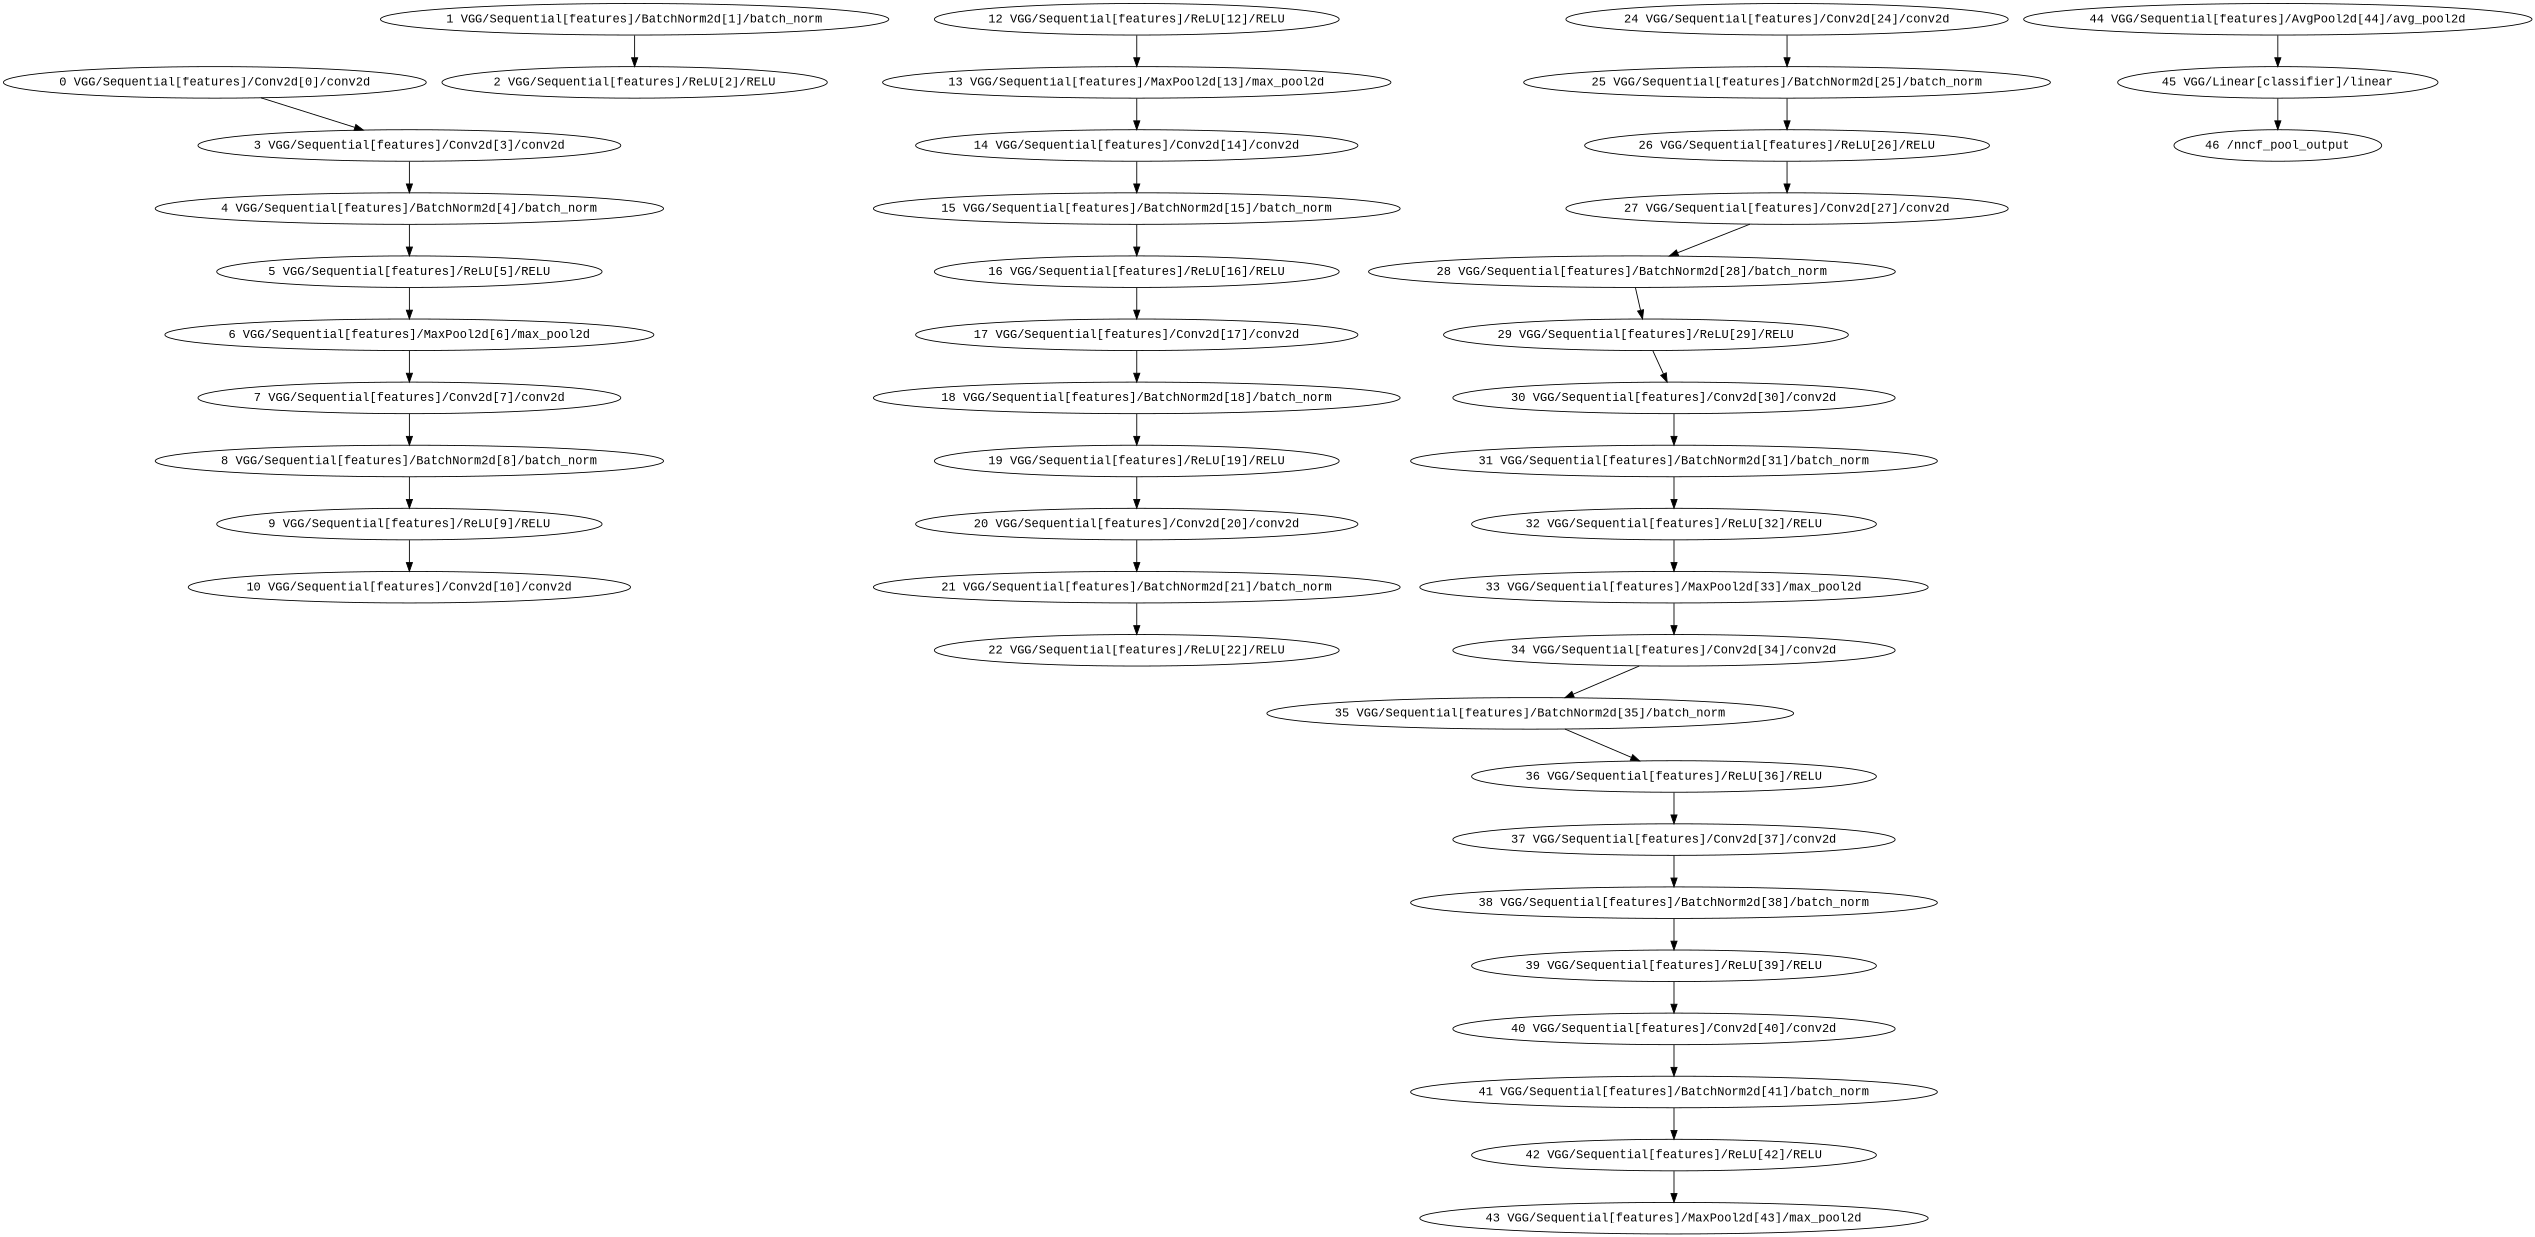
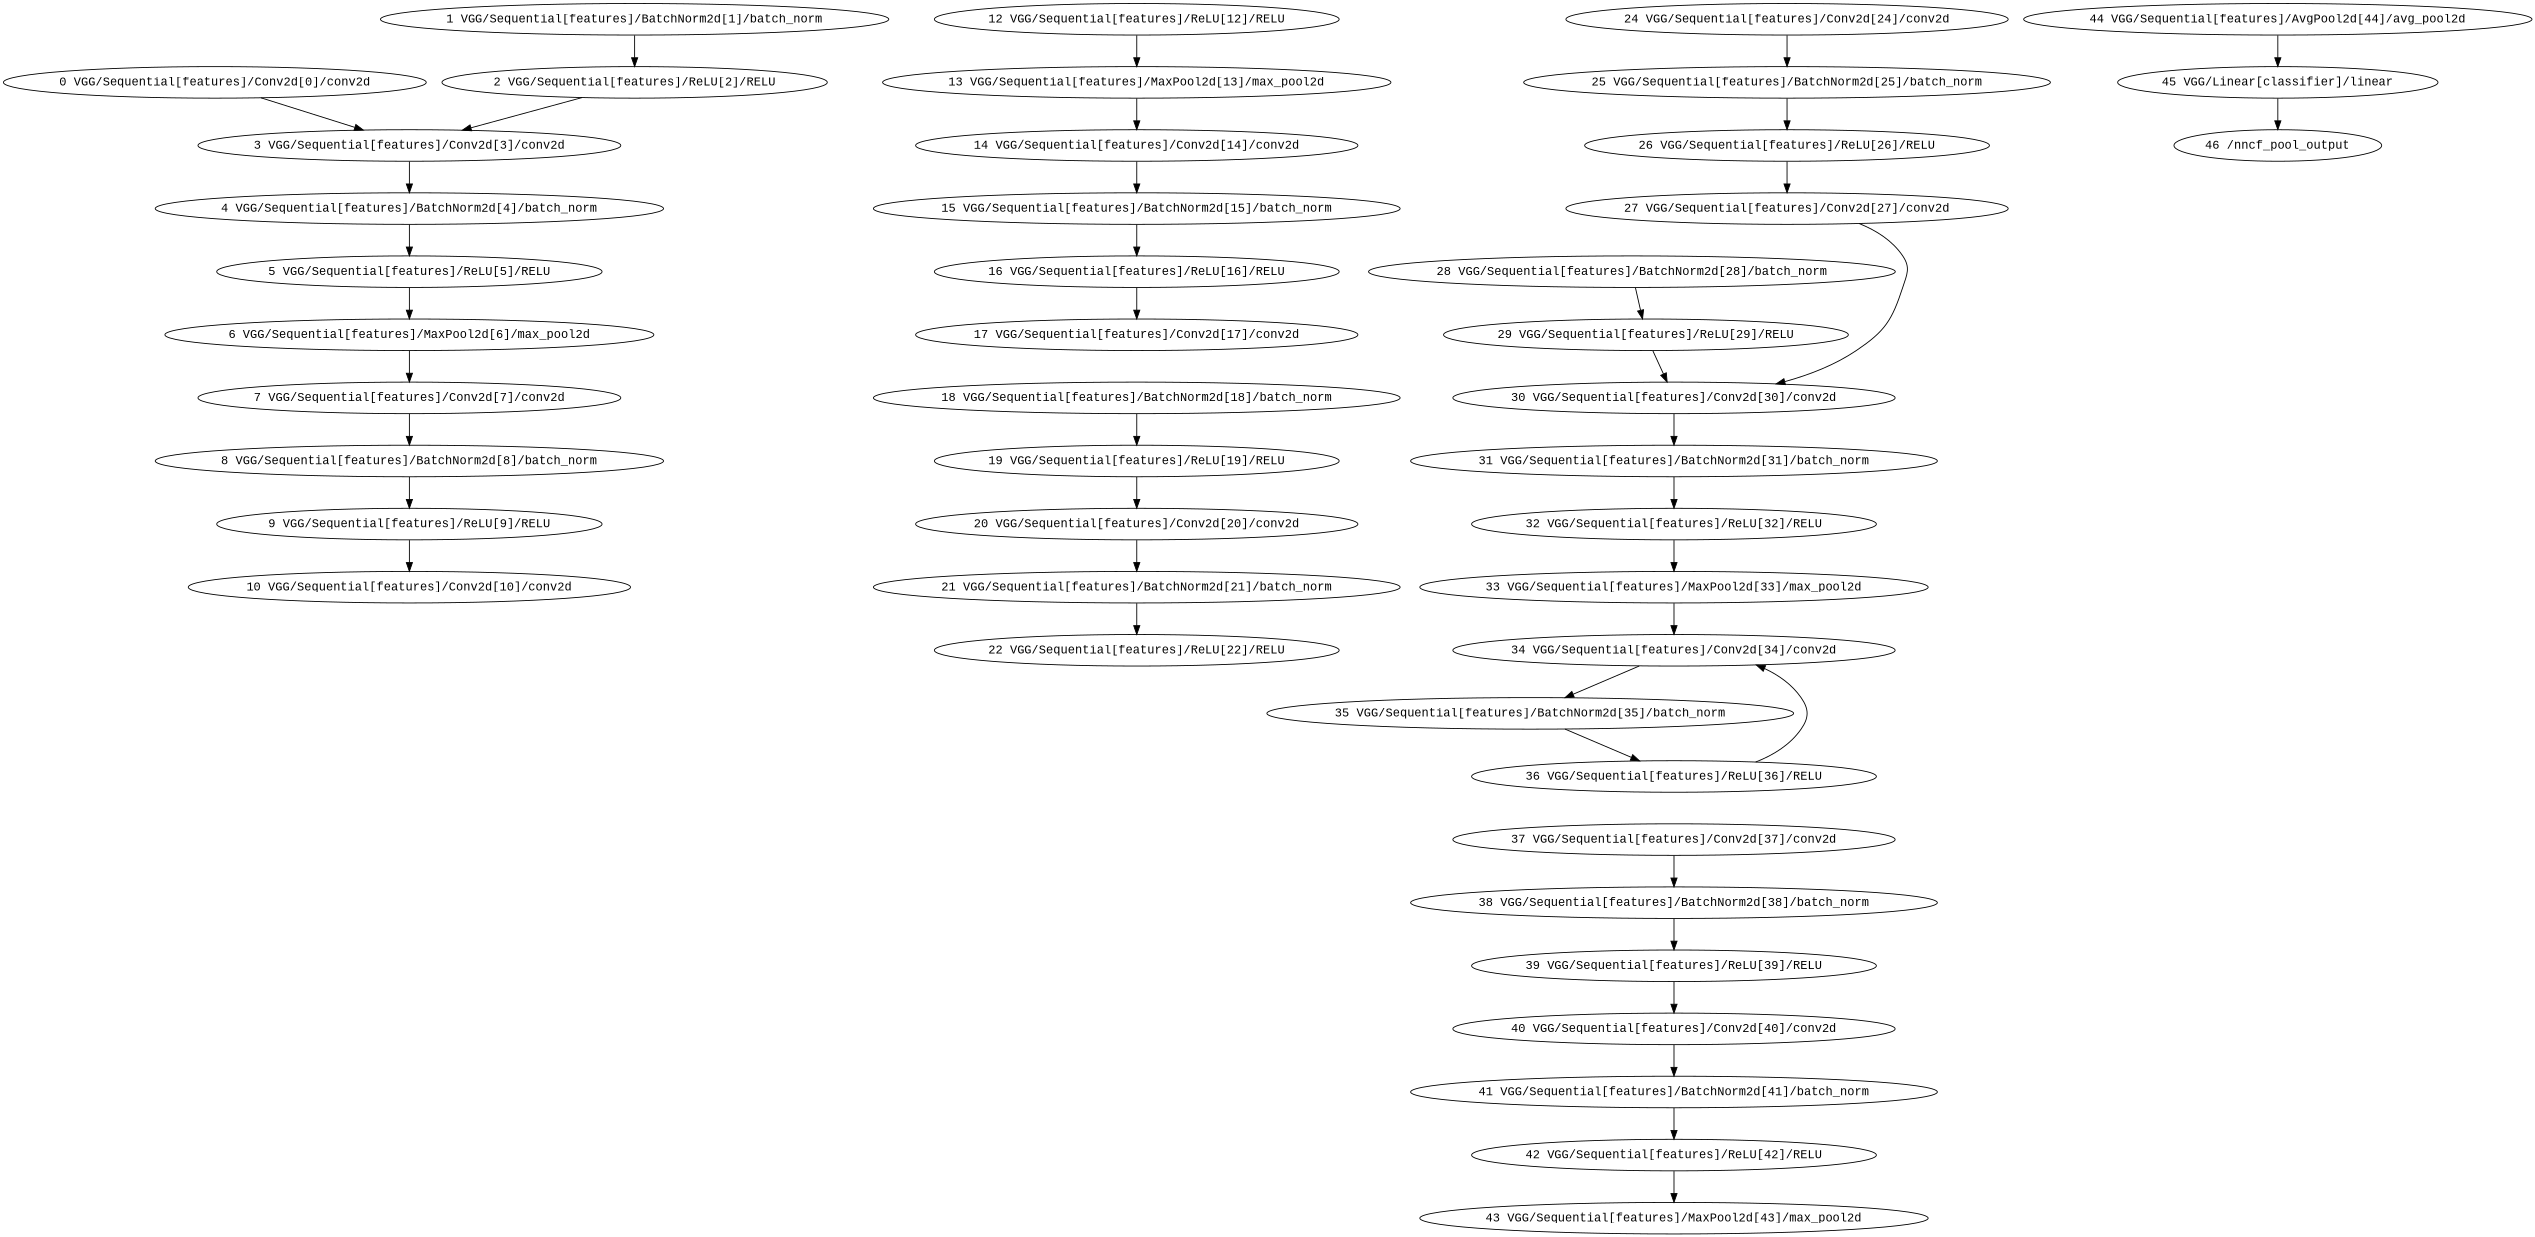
edge "2 VGG/Sequential[features]/ReLU[2]/RELU" -> "3 VGG/Sequential[features]/Conv2d[3]/conv2d": added
edge "27 VGG/Sequential[features]/Conv2d[27]/conv2d" -> "28 VGG/Sequential[features]/BatchNorm2d[28]/batch_norm": now "27 VGG/Sequential[features]/Conv2d[27]/conv2d" -> "30 VGG/Sequential[features]/Conv2d[30]/conv2d"
edge "17 VGG/Sequential[features]/Conv2d[17]/conv2d" -> "18 VGG/Sequential[features]/BatchNorm2d[18]/batch_norm": removed
edge "36 VGG/Sequential[features]/ReLU[36]/RELU" -> "37 VGG/Sequential[features]/Conv2d[37]/conv2d": now "36 VGG/Sequential[features]/ReLU[36]/RELU" -> "34 VGG/Sequential[features]/Conv2d[34]/conv2d"
